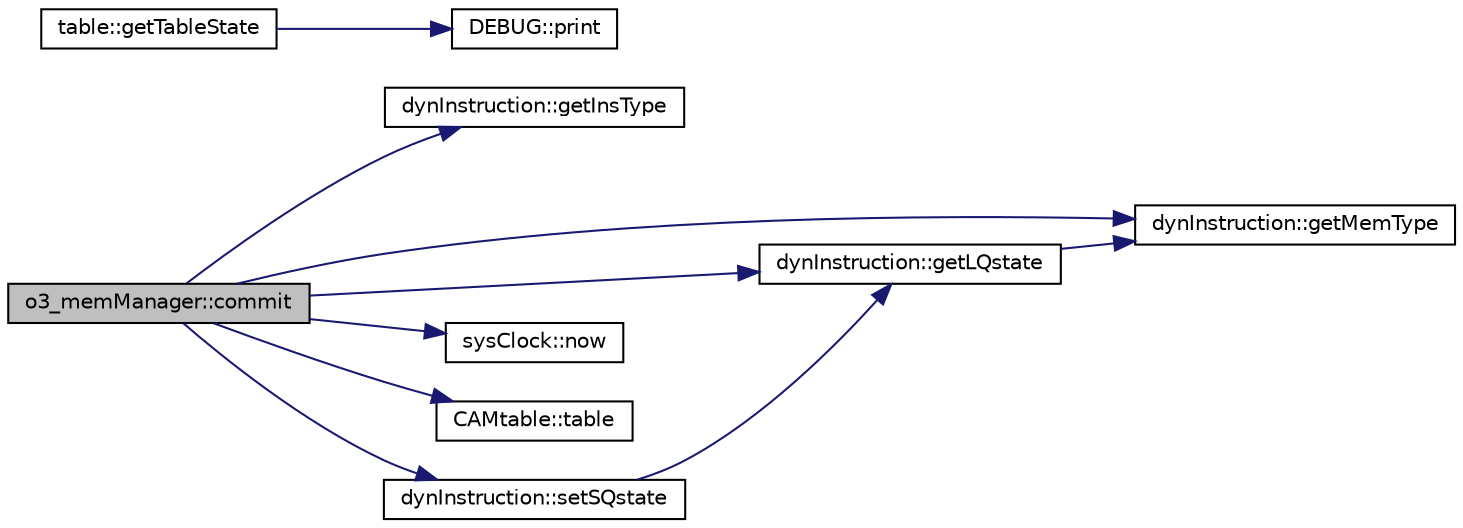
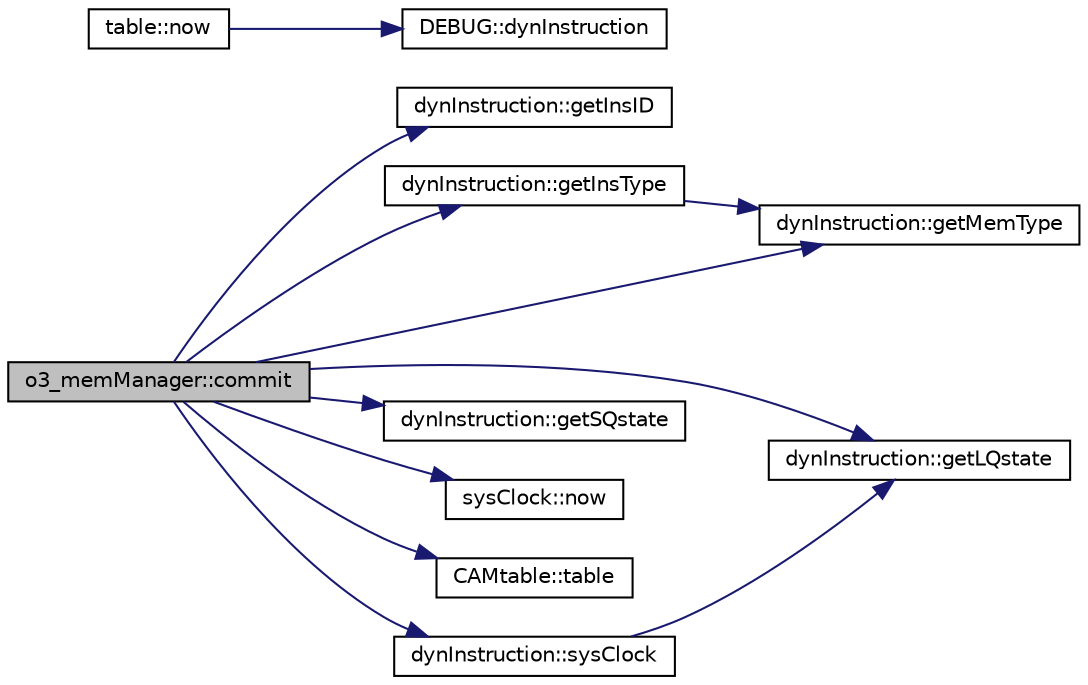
node "table::getTableState": label "table::getTableState" -> "table::now"
node "DEBUG::print": label "DEBUG::print" -> "DEBUG::dynInstruction"
node "dynInstruction::getInsID": added
edge "dynInstruction::getLQstate" -> "dynInstruction::getMemType": now "dynInstruction::getInsType" -> "dynInstruction::getMemType"
node "dynInstruction::getSQstate": added
node "dynInstruction::setSQstate": label "dynInstruction::setSQstate" -> "dynInstruction::sysClock"
